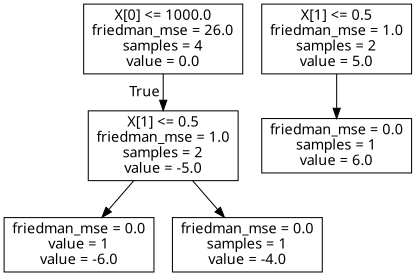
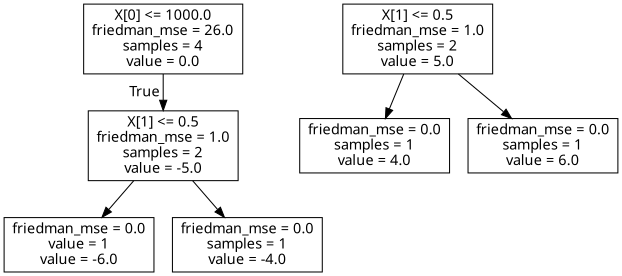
node "friedman_mse = 0.0 samples = 1 value = 4.0": added
